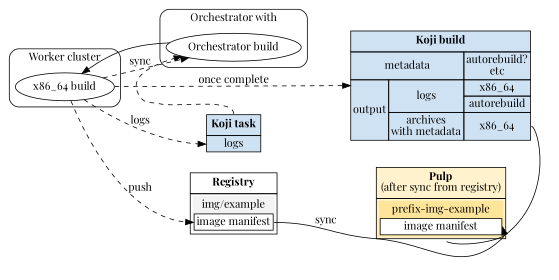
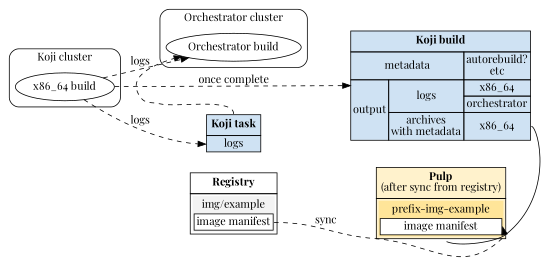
cluster "Orchestrator with": label "Orchestrator with" -> "Orchestrator cluster"
edge "Orchestrator build" -> "x86_64 build": removed
cluster "Worker cluster": label "Worker cluster" -> "Koji cluster"
edge "x86_64 build" -> "Orchestrator build": label "sync" -> "logs"
node "Koji build": text "autorebuild" -> "orchestrator"
edge "x86_64 build" -> "Registry": removed, label "push"
edge "Registry" -> "Pulp": style solid -> dashed
